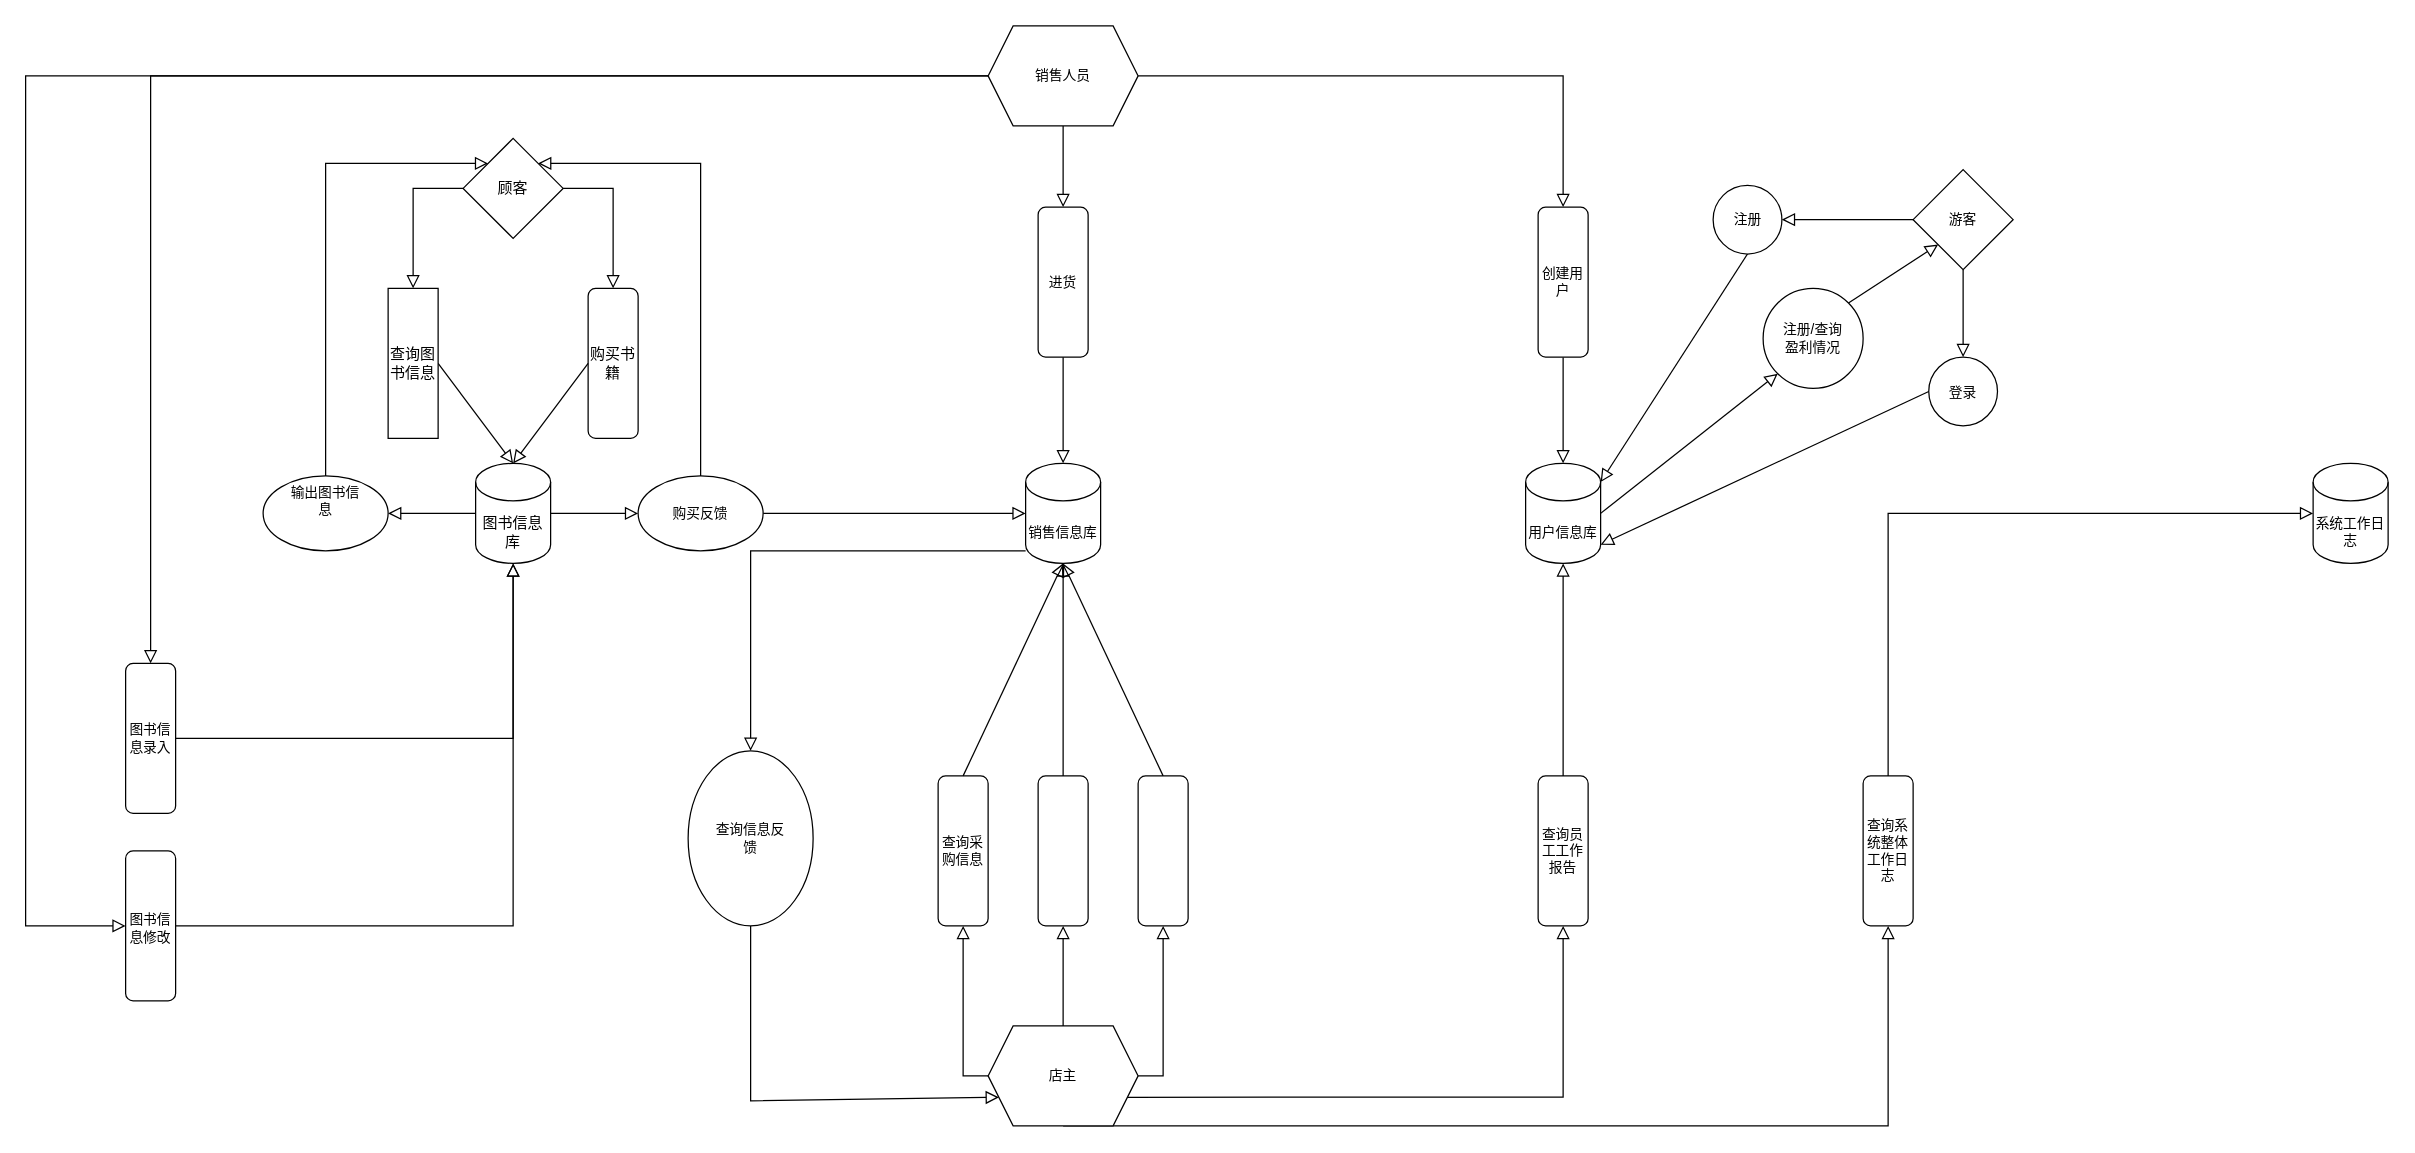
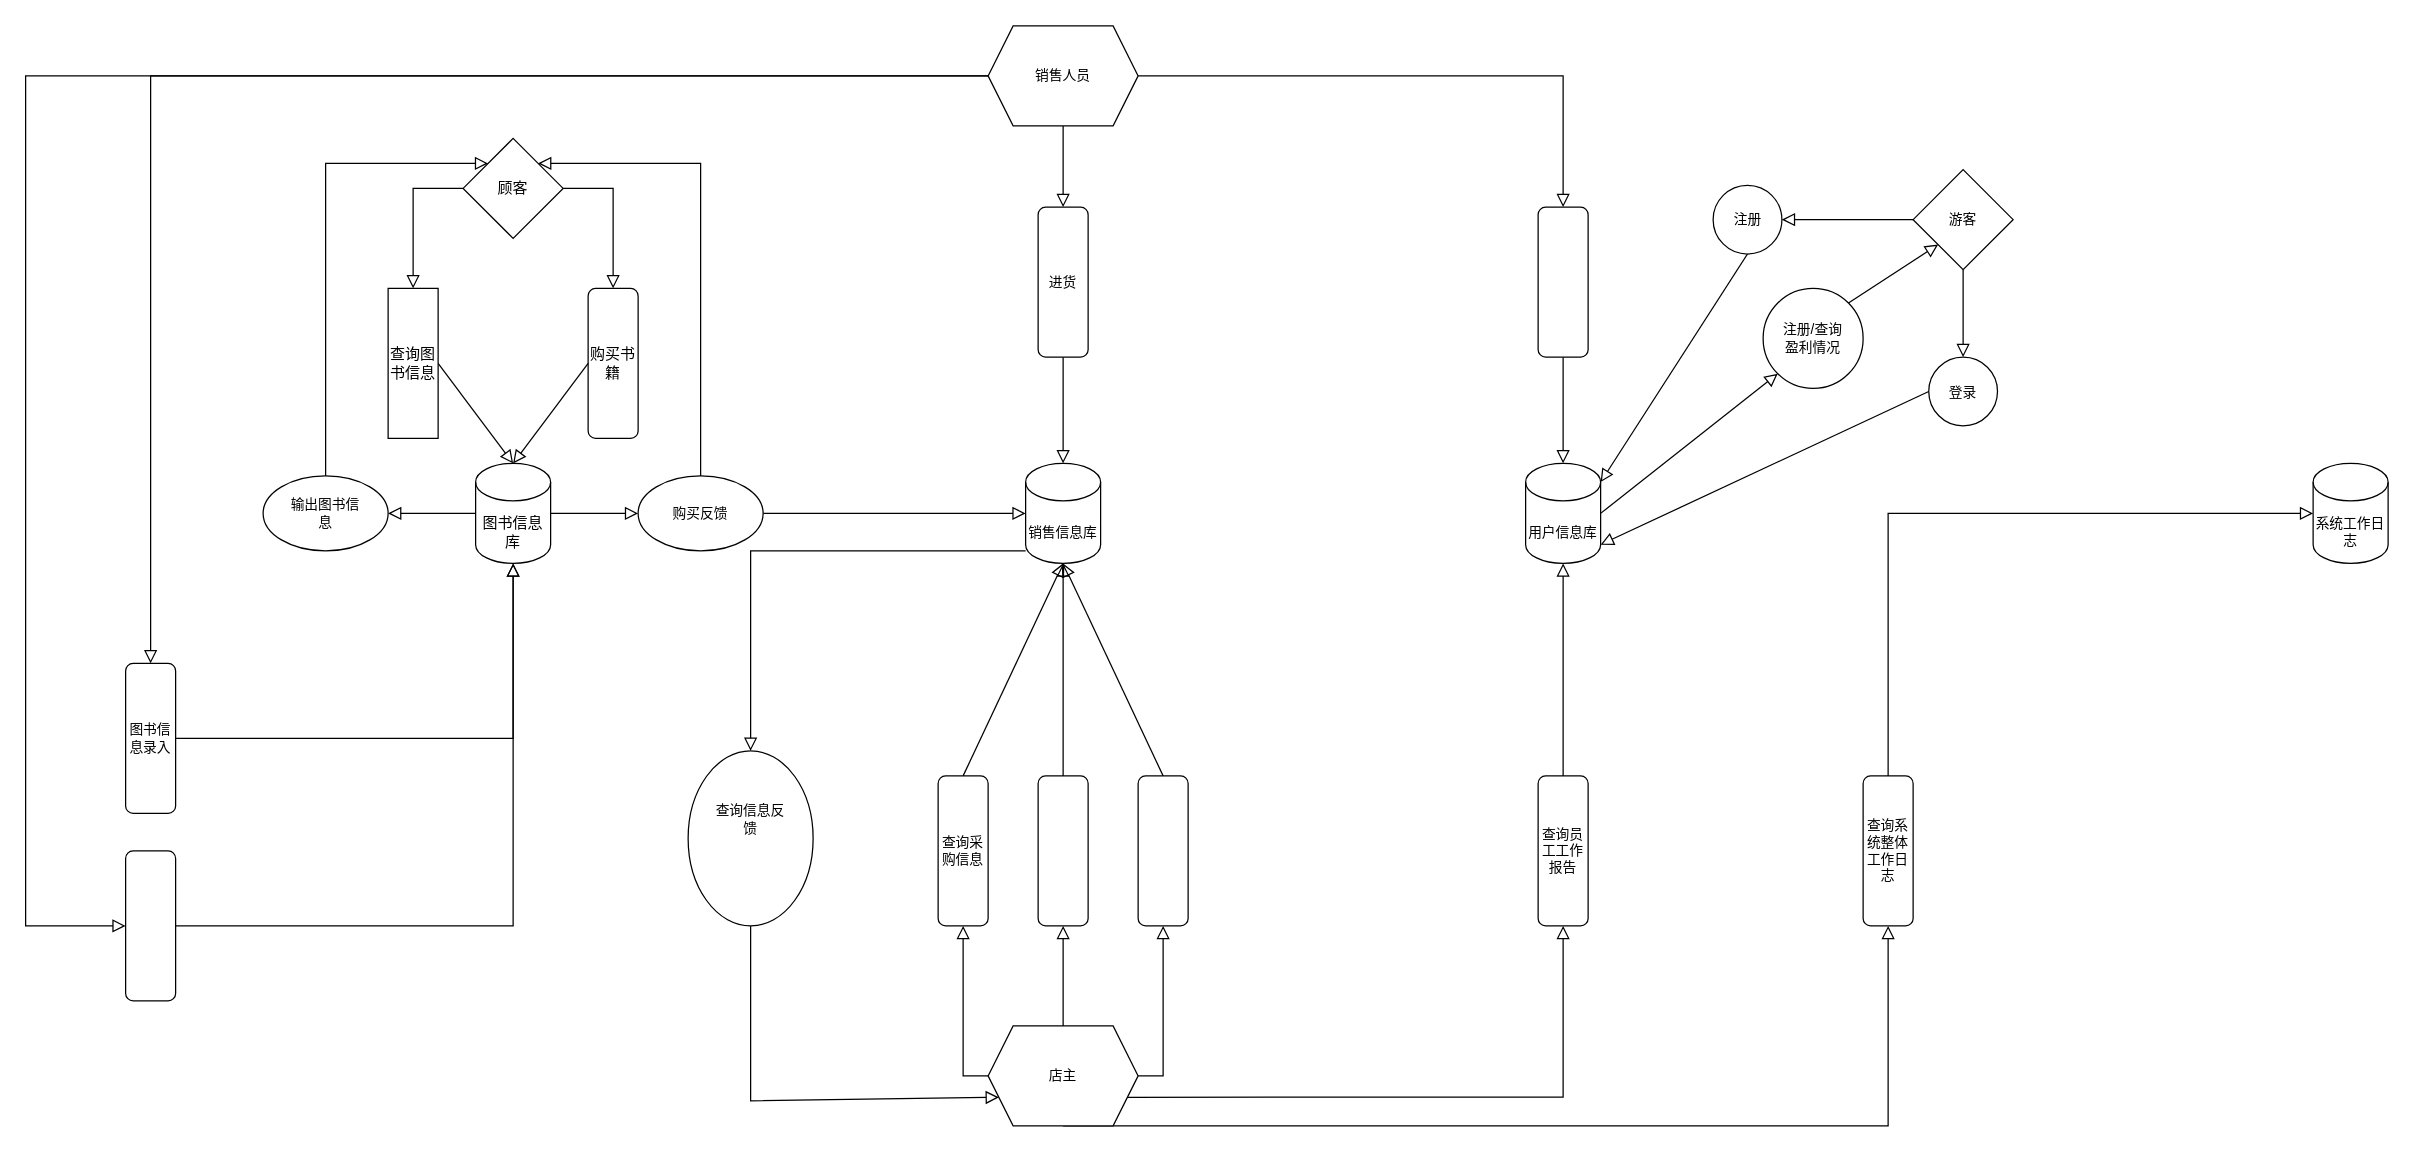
node "创建用户": removed
node "输出图书信息": moved (326, 501) -> (326, 513)
node "查询信息反馈": moved (751, 838) -> (751, 819)
node "图书信息修改": removed
